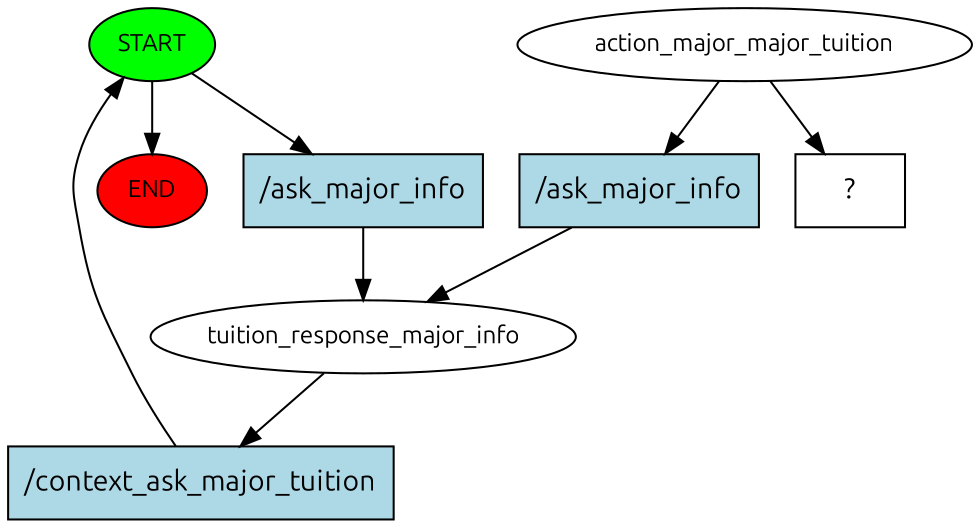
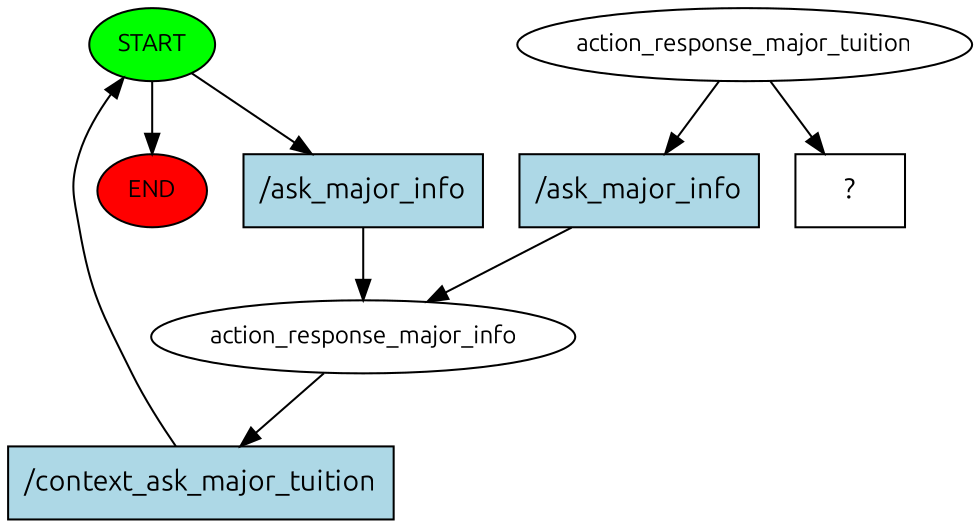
node "action_major_major_tuition": label "action_major_major_tuition" -> "action_response_major_tuition"
node "tuition_response_major_info": label "tuition_response_major_info" -> "action_response_major_info"
